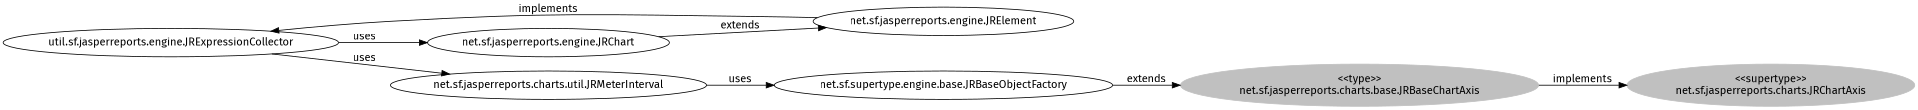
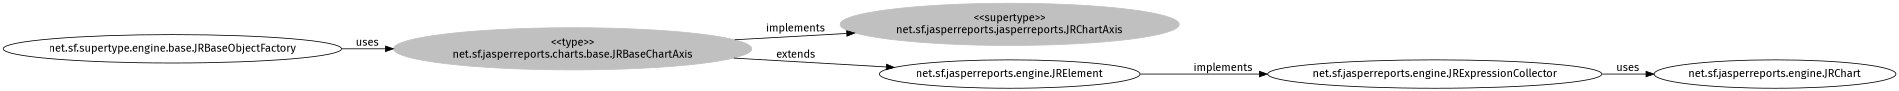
edge "net.sf.jasperreports.engine.JRChart" -> "net.sf.jasperreports.engine.JRElement": now "<<type>> net.sf.jasperreports.charts.base.JRBaseChartAxis" -> "net.sf.jasperreports.engine.JRElement"
node "util.sf.jasperreports.engine.JRExpressionCollector": label "util.sf.jasperreports.engine.JRExpressionCollector" -> "net.sf.jasperreports.engine.JRExpressionCollector"
edge "net.sf.supertype.engine.base.JRBaseObjectFactory" -> "<<type>> net.sf.jasperreports.charts.base.JRBaseChartAxis": label "extends" -> "uses"
node "net.sf.jasperreports.charts.util.JRMeterInterval": removed
node "<<supertype>> net.sf.jasperreports.charts.JRChartAxis": label "<<supertype>> net.sf.jasperreports.charts.JRChartAxis" -> "<<supertype>> net.sf.jasperreports.jasperreports.JRChartAxis"
